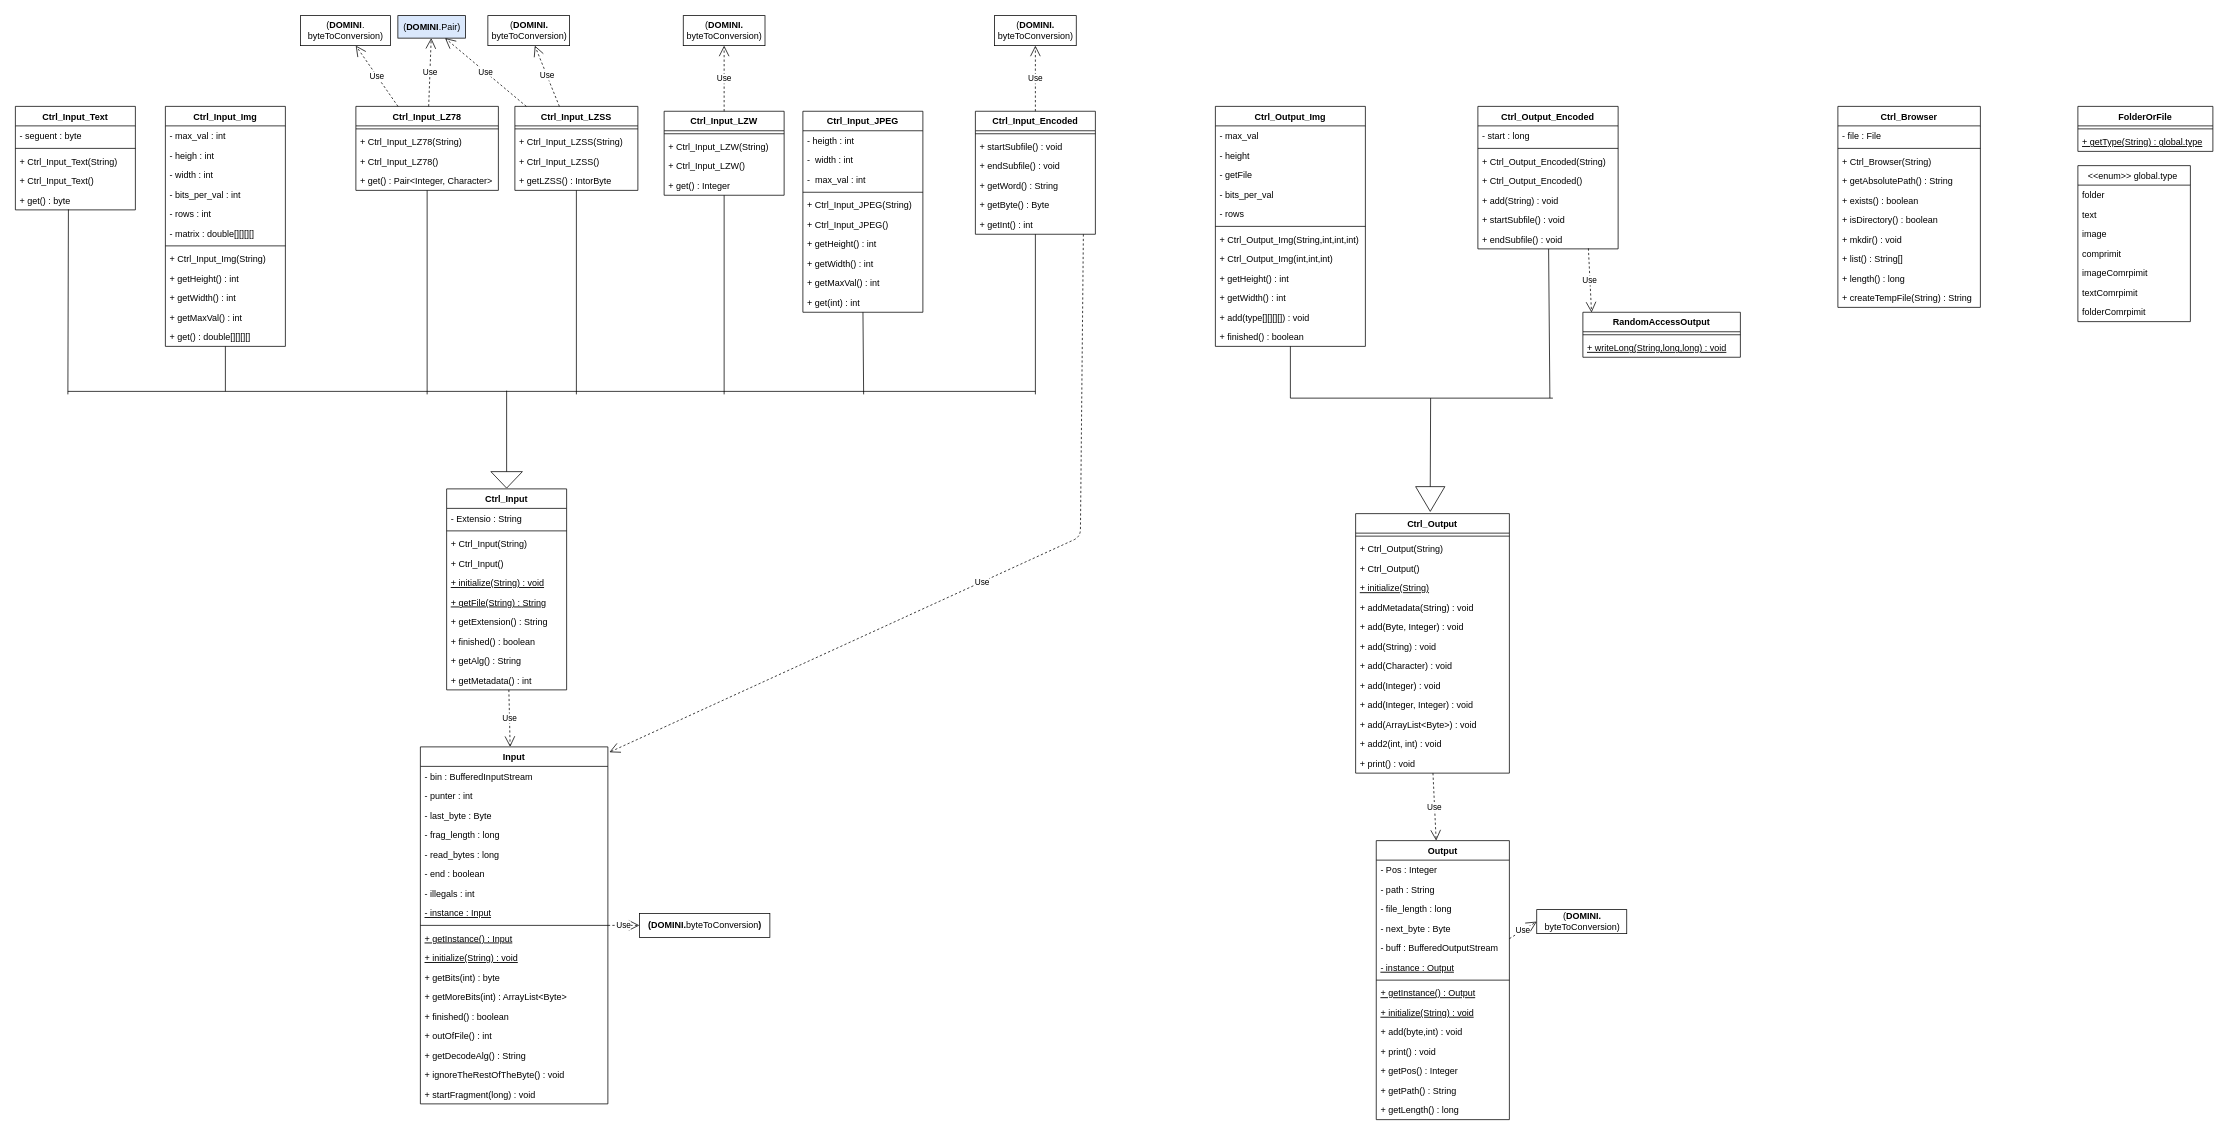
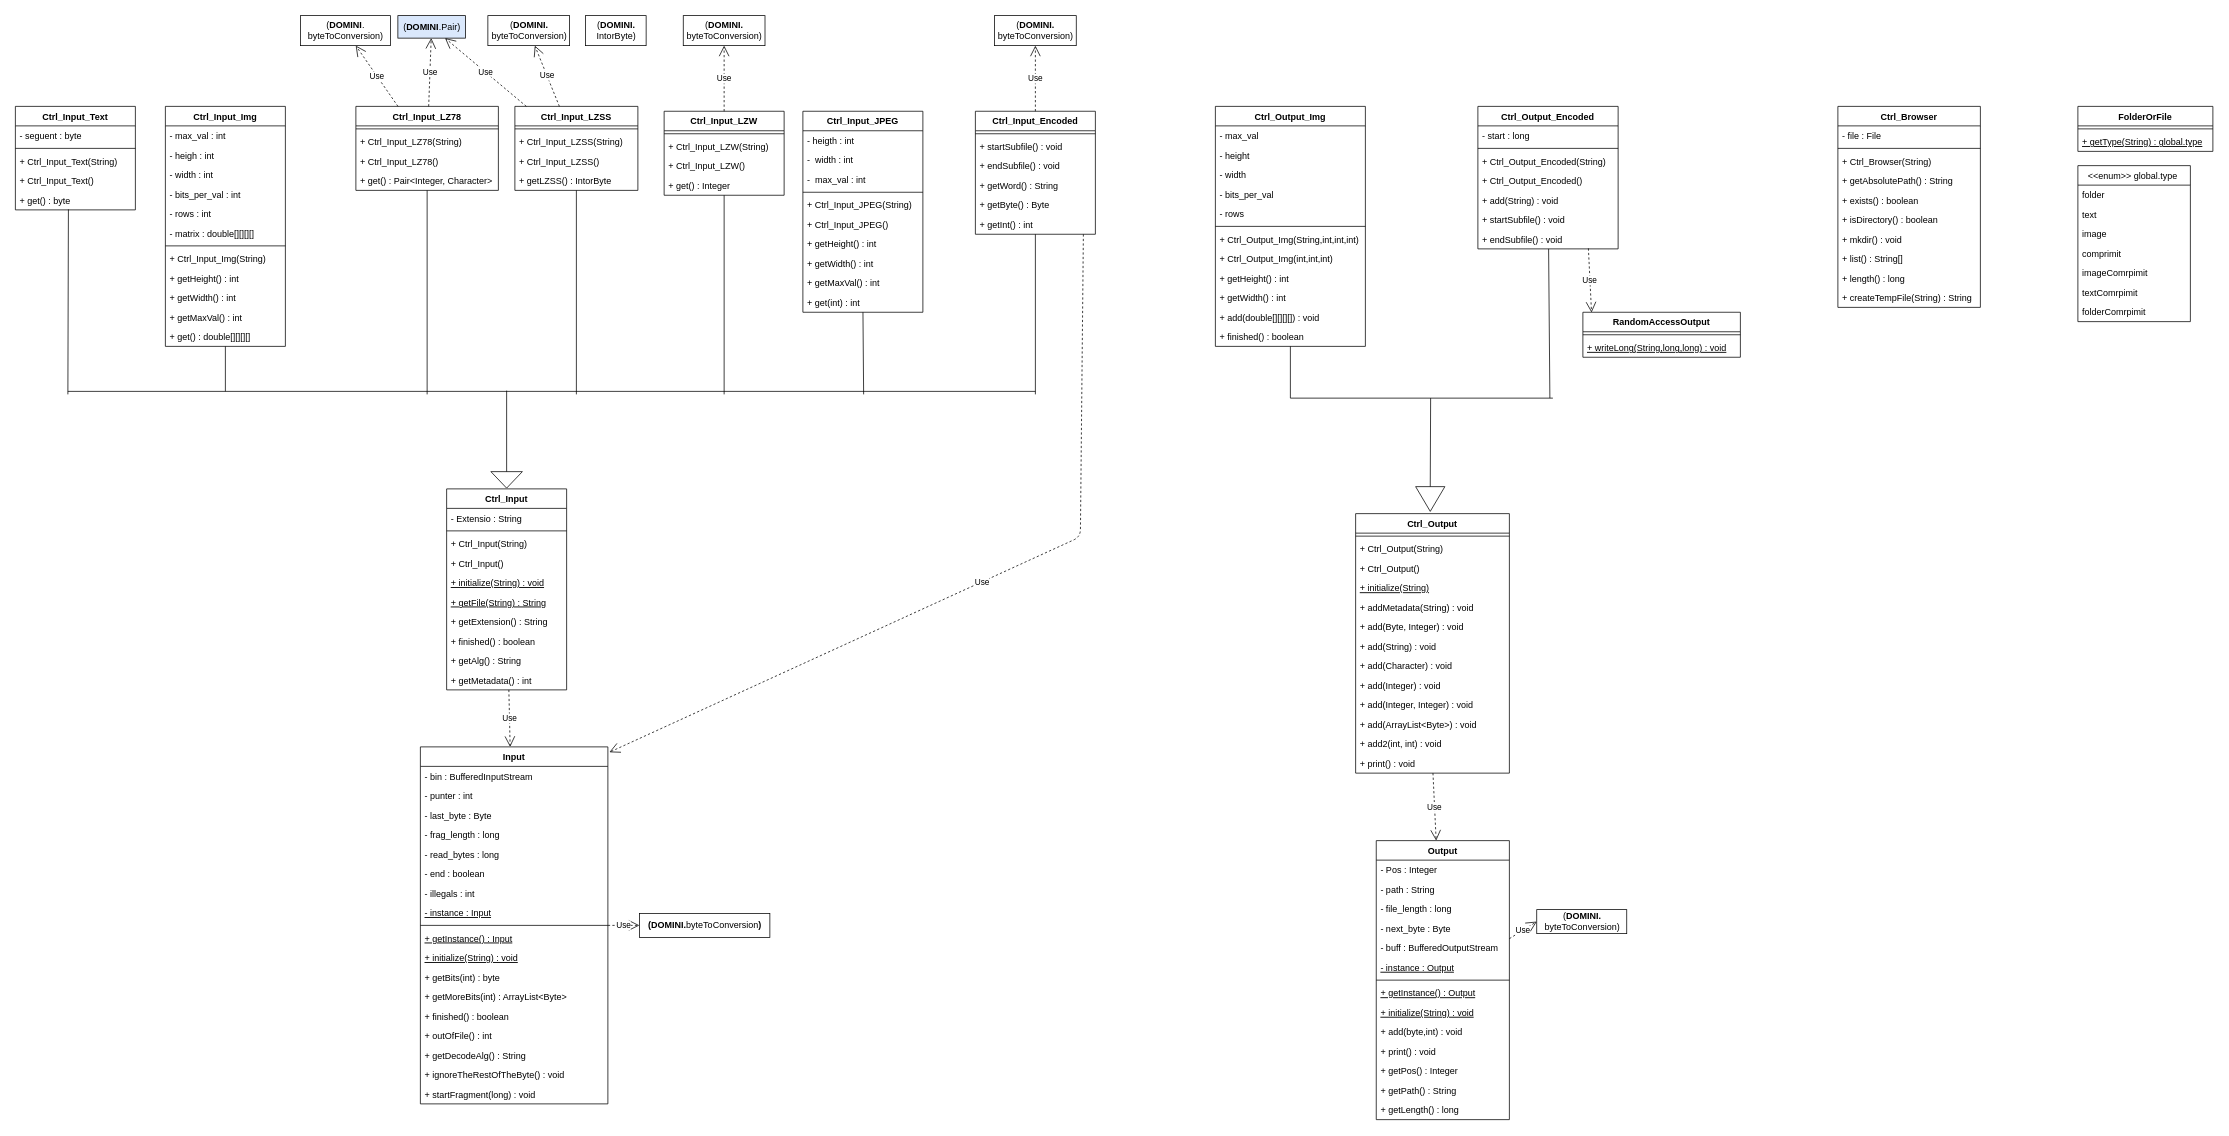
node "(DOMINI. IntorByte)": added
node "- getFile": label "- getFile" -> "- width"
node "+ add(type[][][][]) : void": label "+ add(type[][][][]) : void" -> "+ add(double[][][][]) : void"
